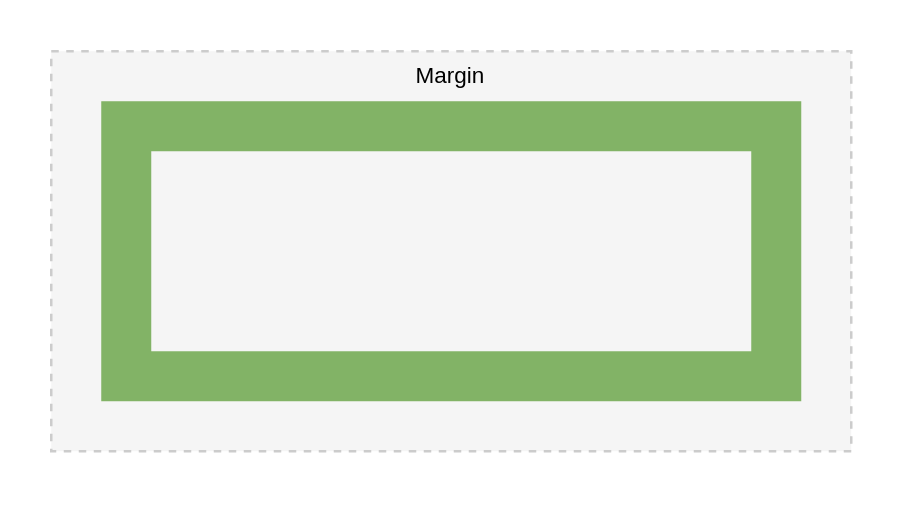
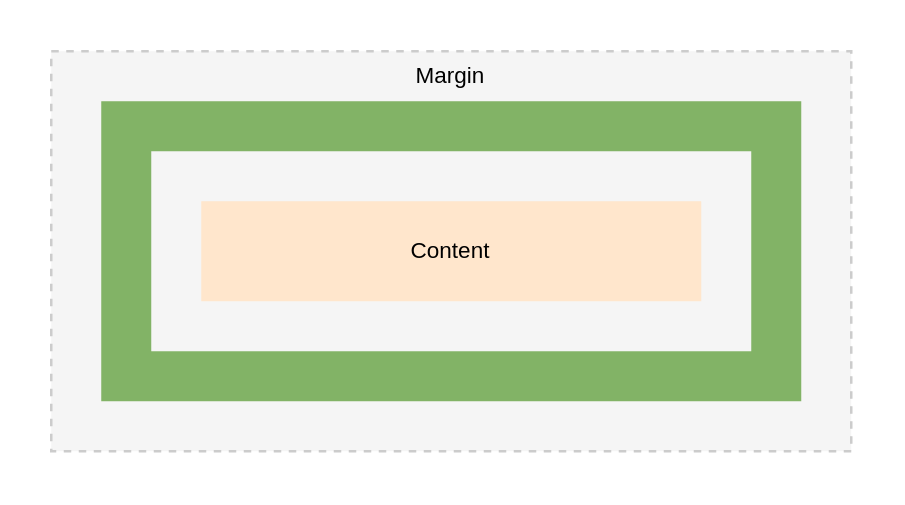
node "Content": added
